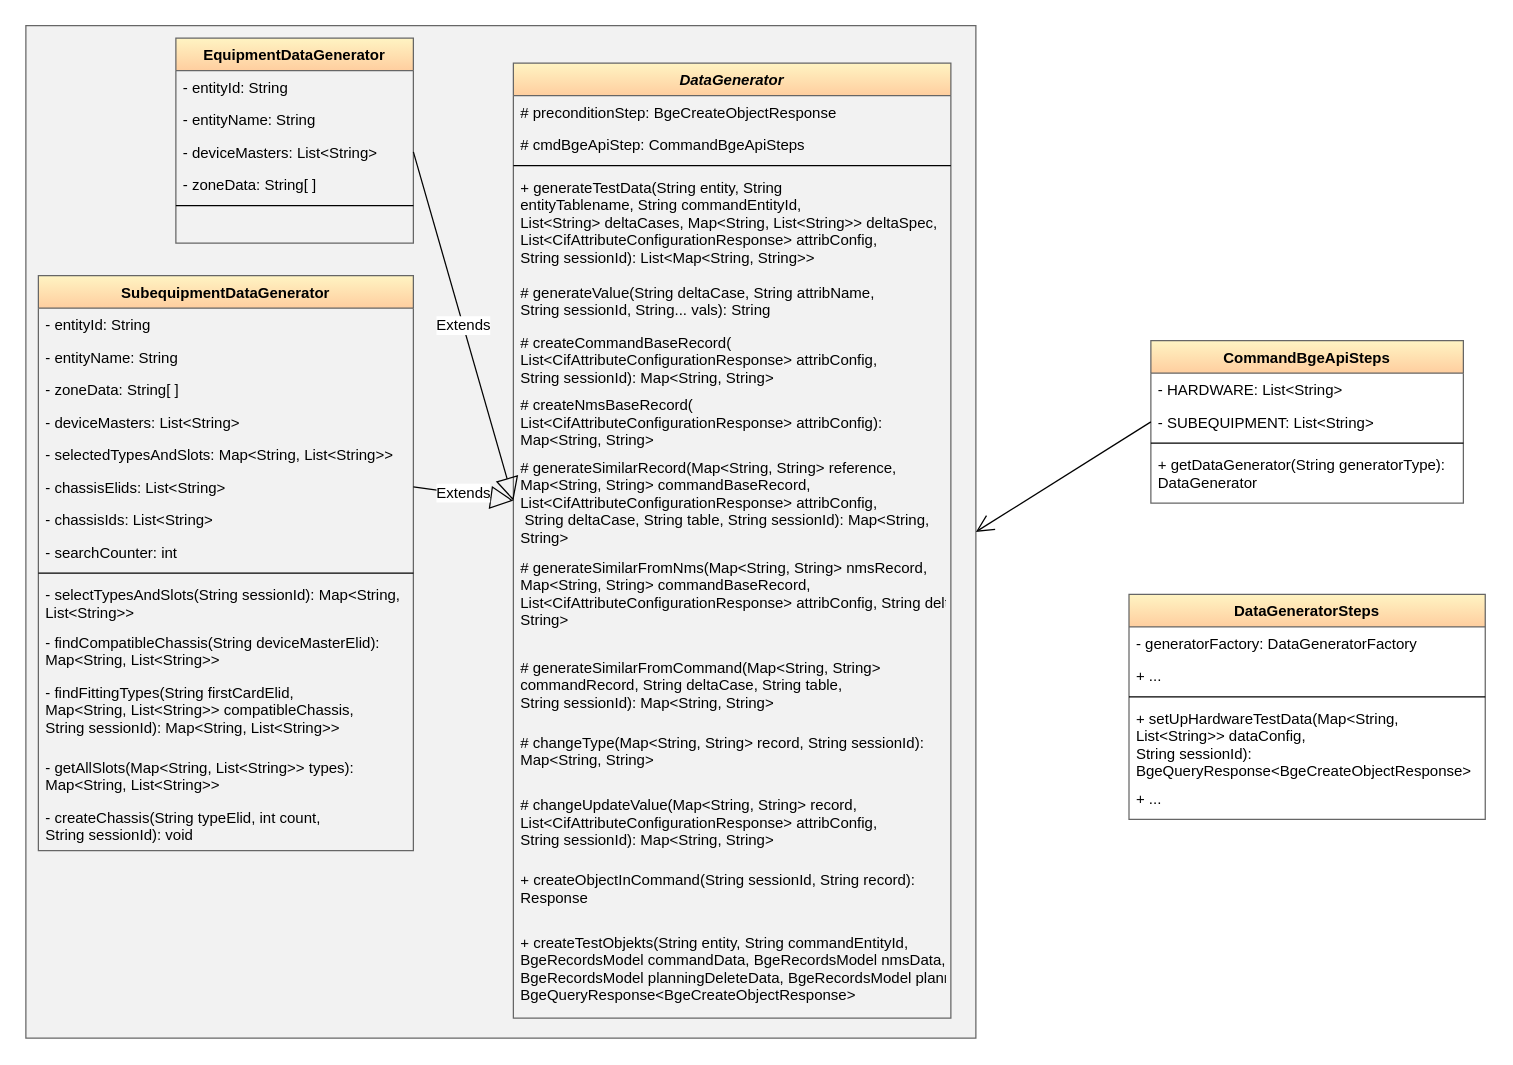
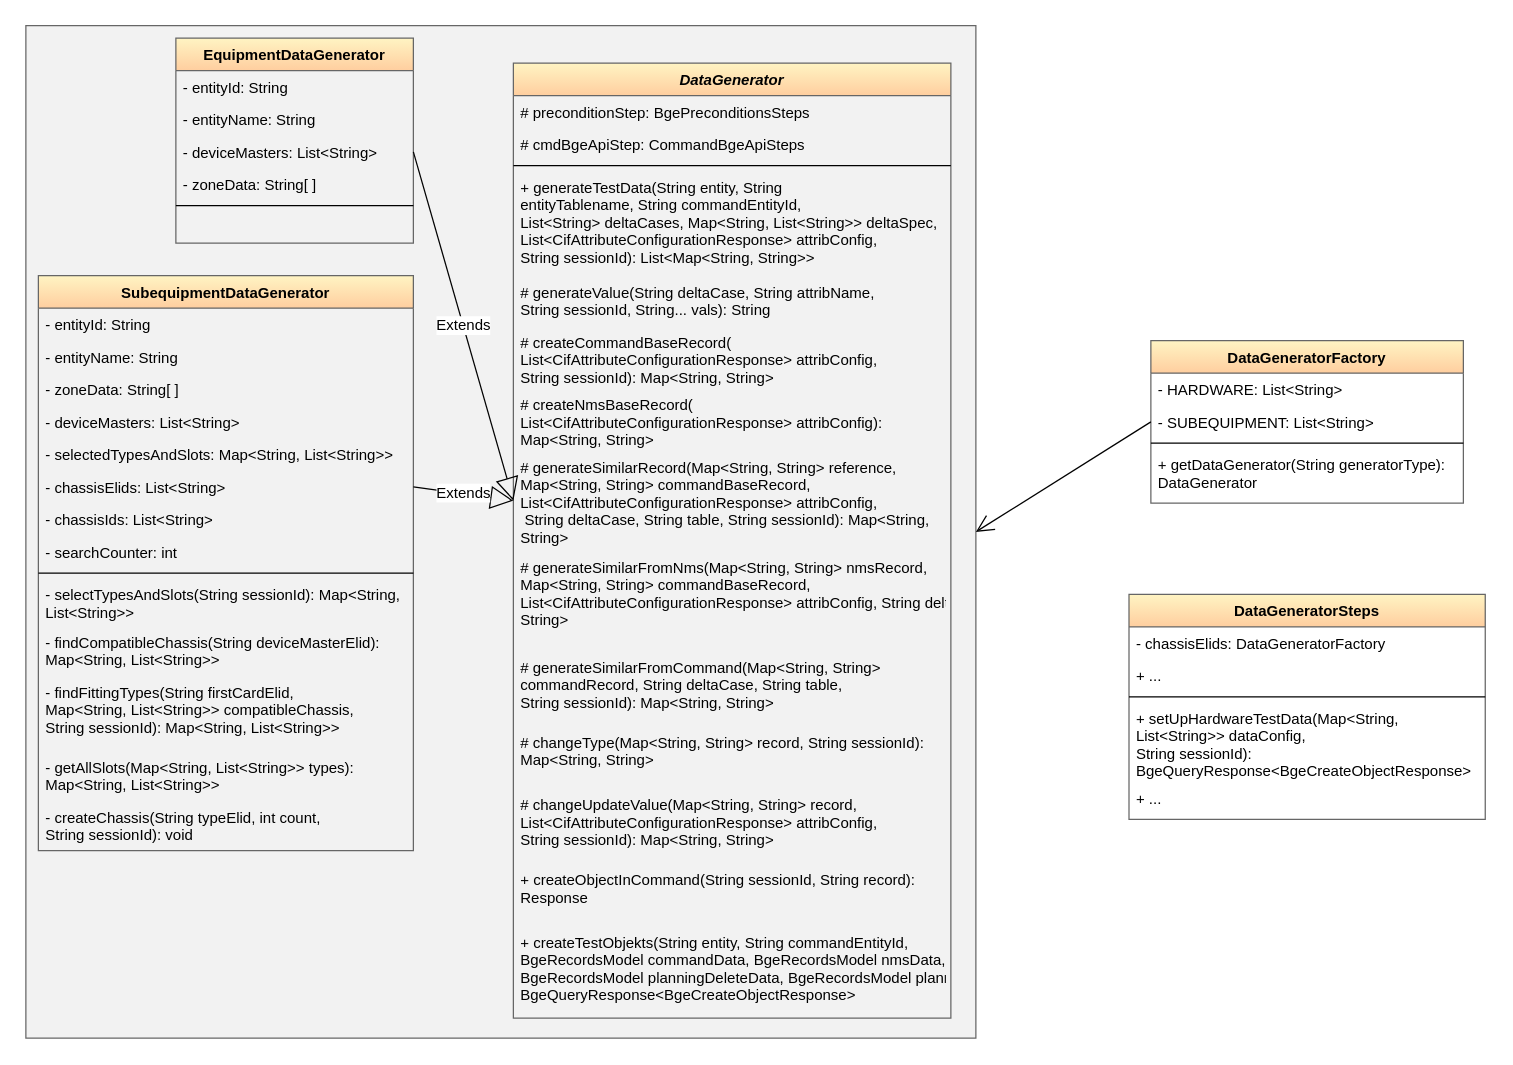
node "# preconditionStep: BgeCreateObjectResponse": label "# preconditionStep: BgeCreateObjectResponse" -> "# preconditionStep: BgePreconditionsSteps"
node "CommandBgeApiSteps": label "CommandBgeApiSteps" -> "DataGeneratorFactory"
node "- generatorFactory: DataGeneratorFactory": label "- generatorFactory: DataGeneratorFactory" -> "- chassisElids: DataGeneratorFactory"
